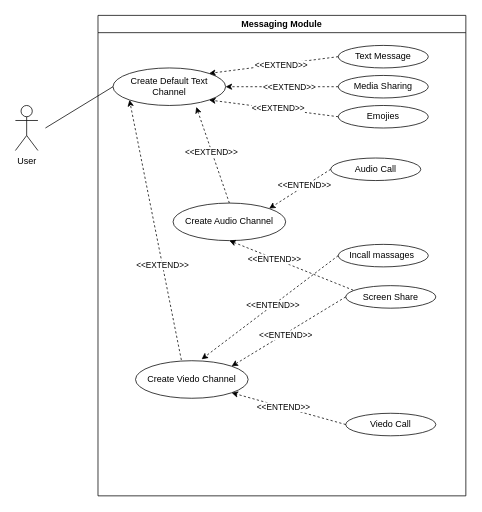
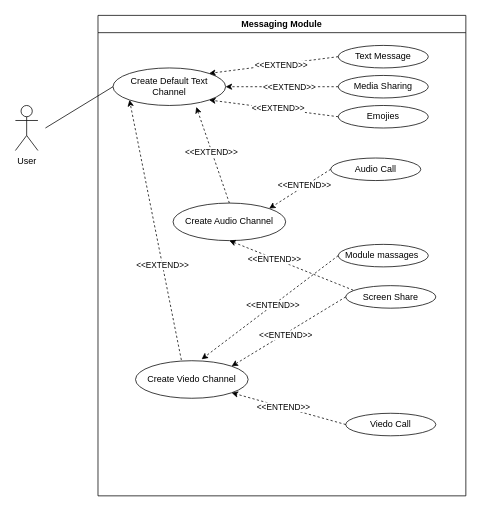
node "Incall massages": label "Incall massages" -> "Module massages"
